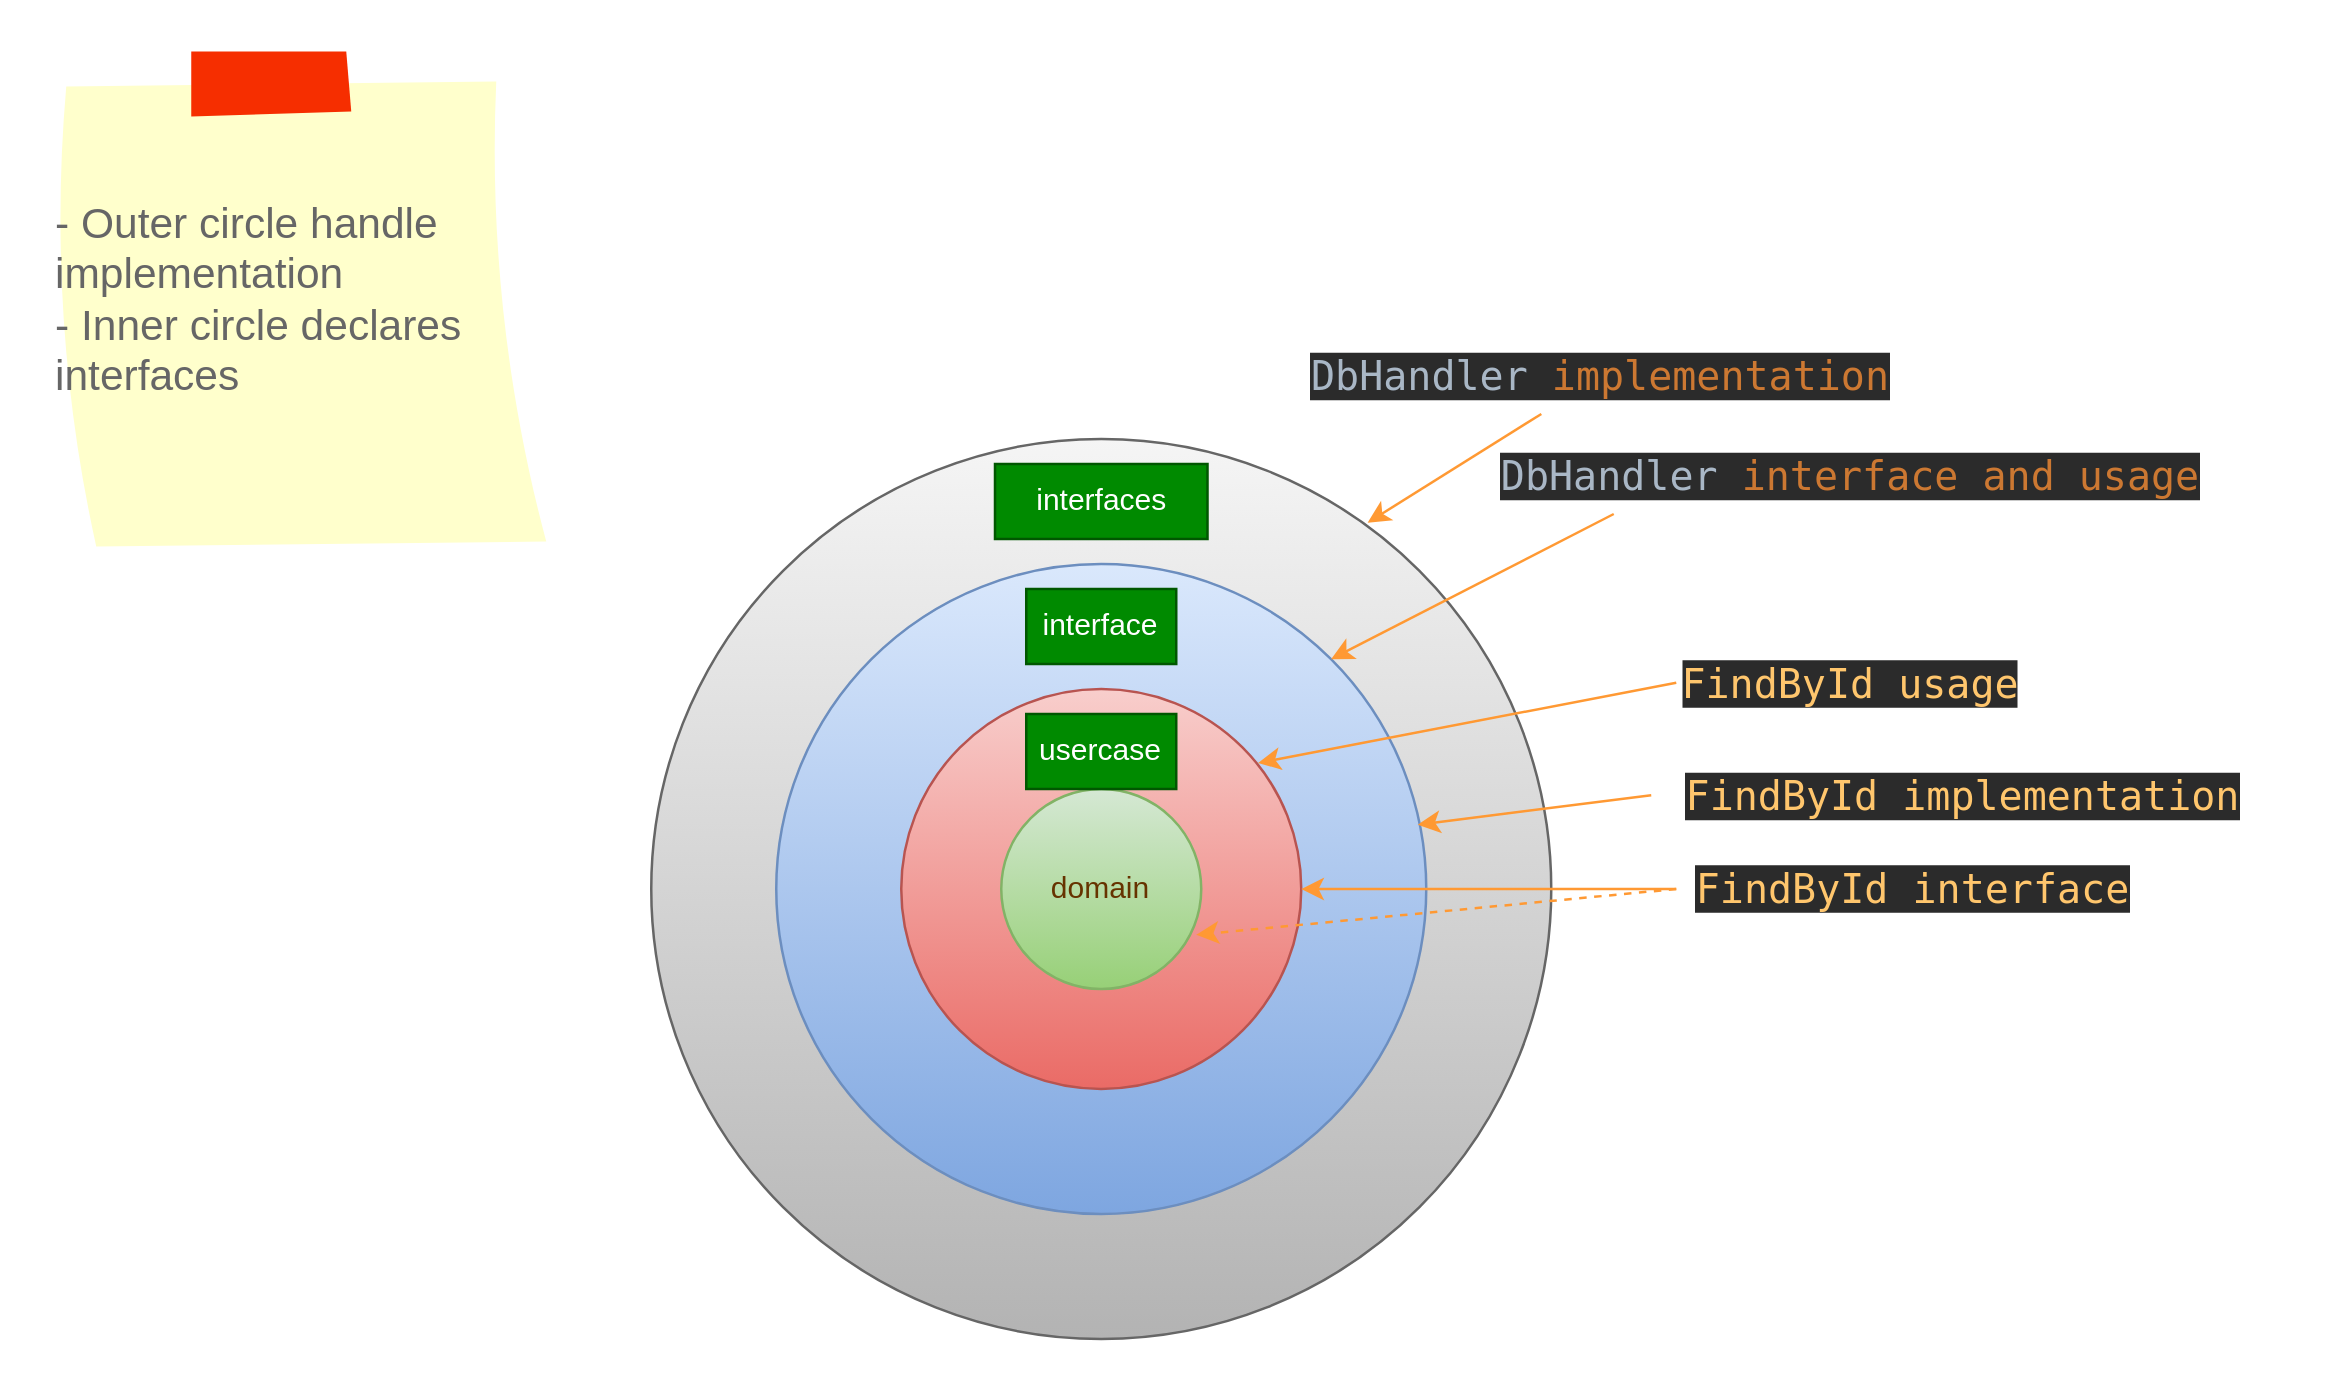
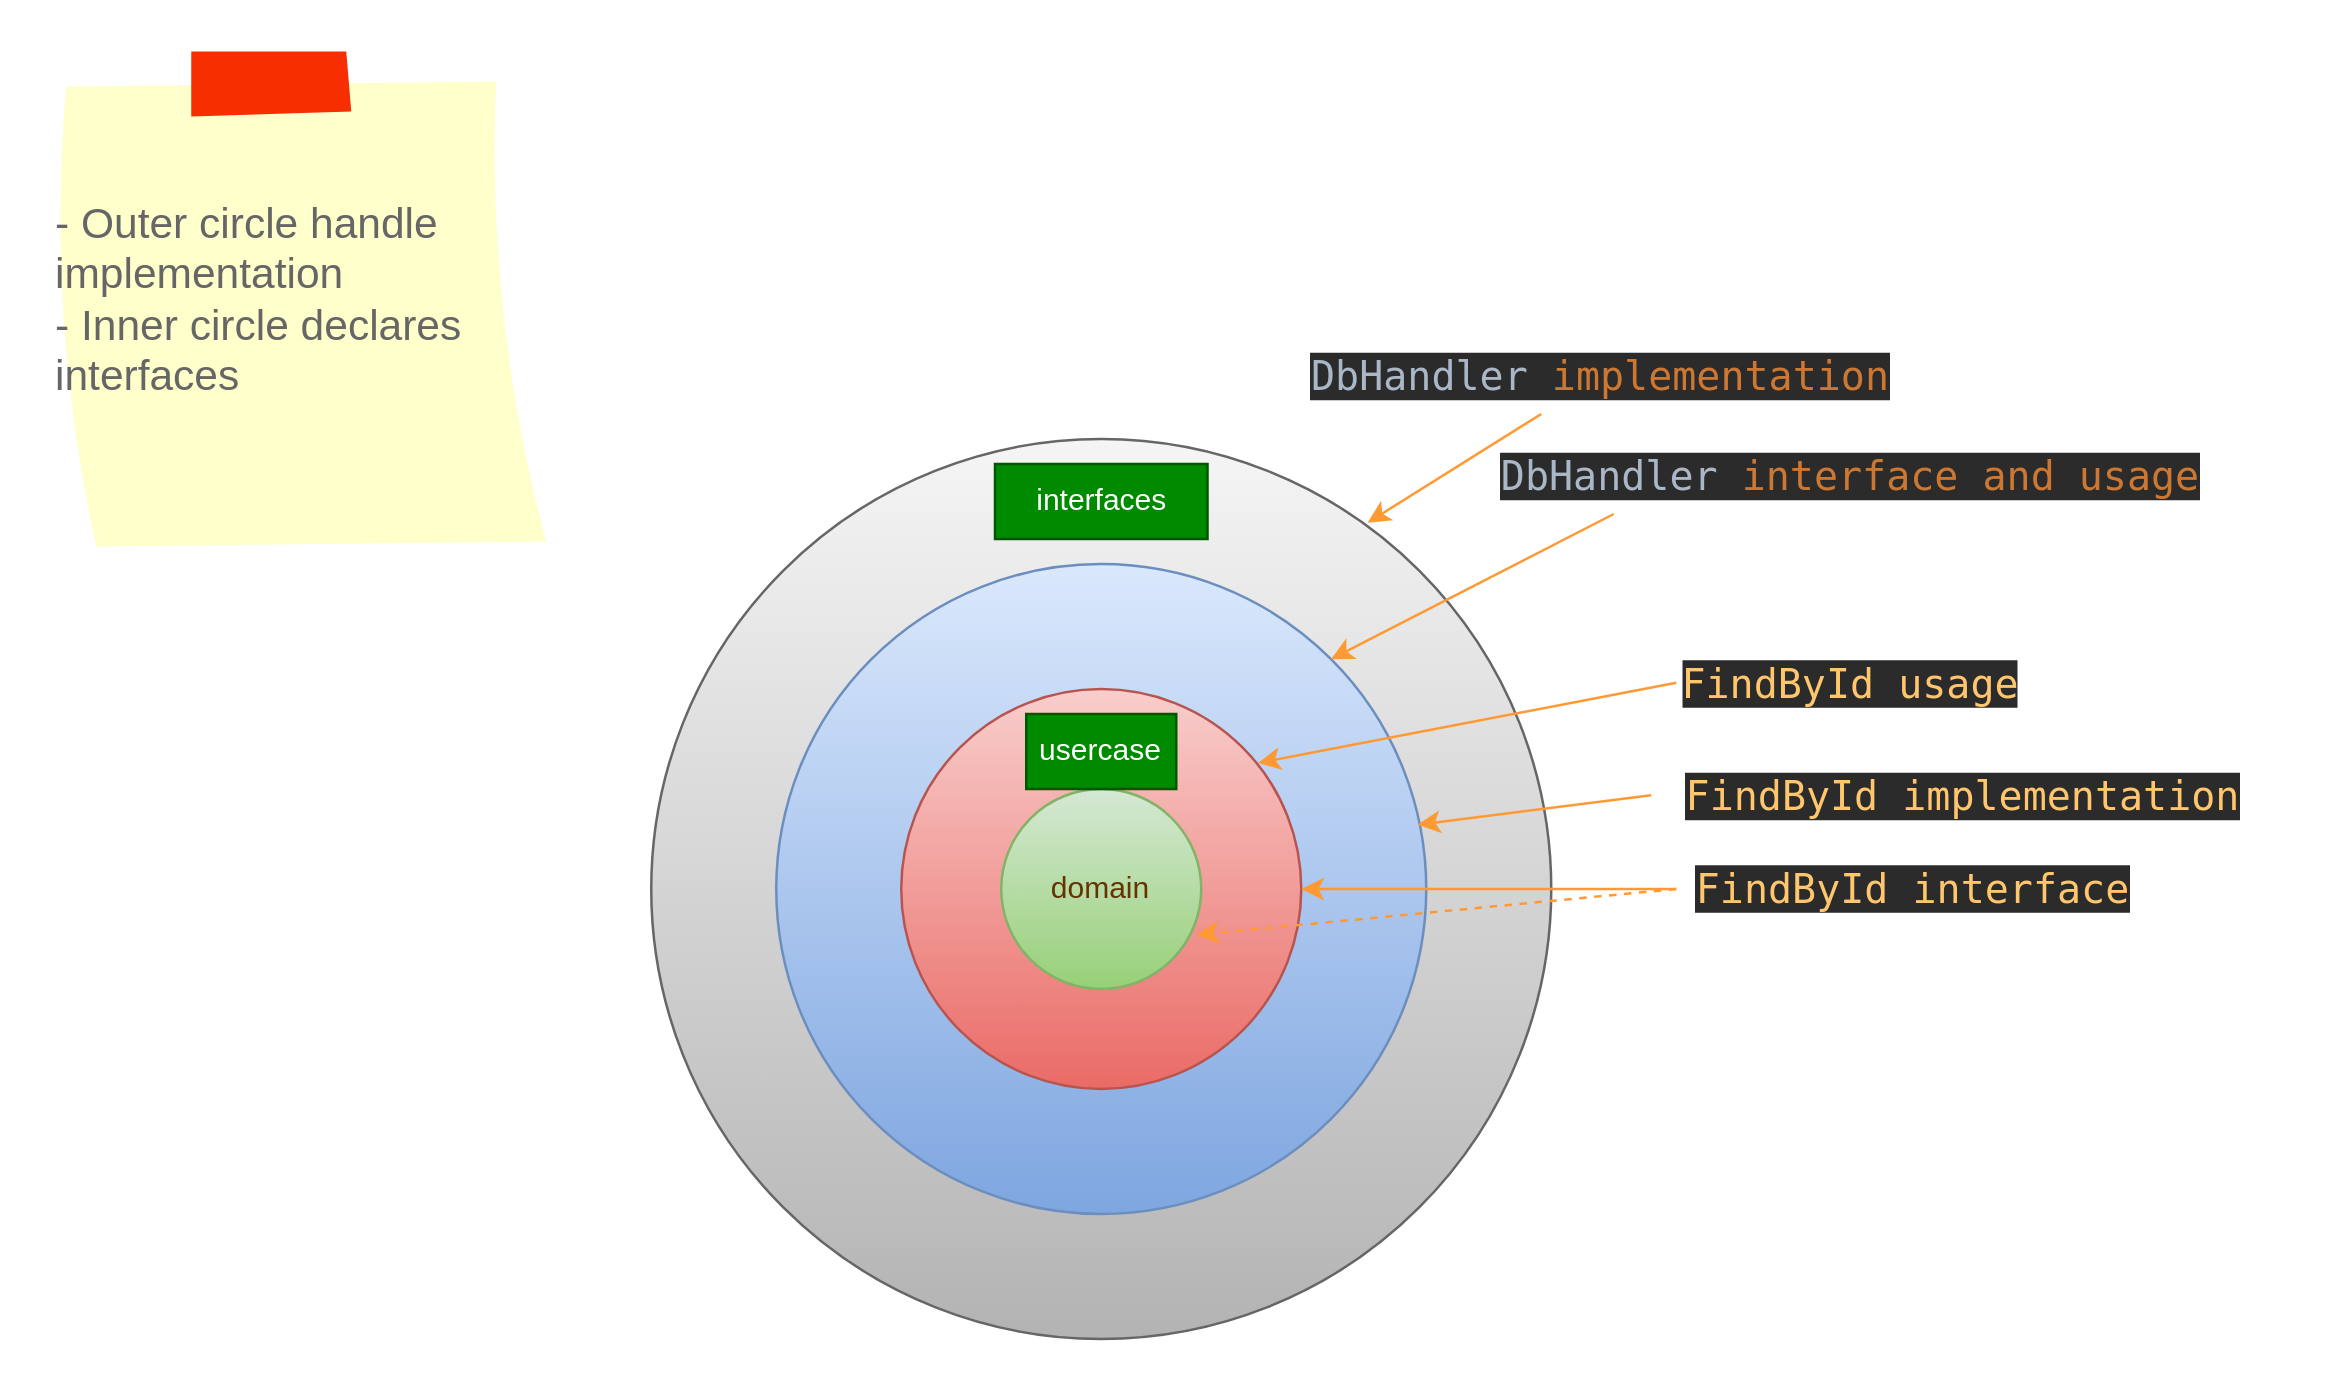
node "interface": removed
